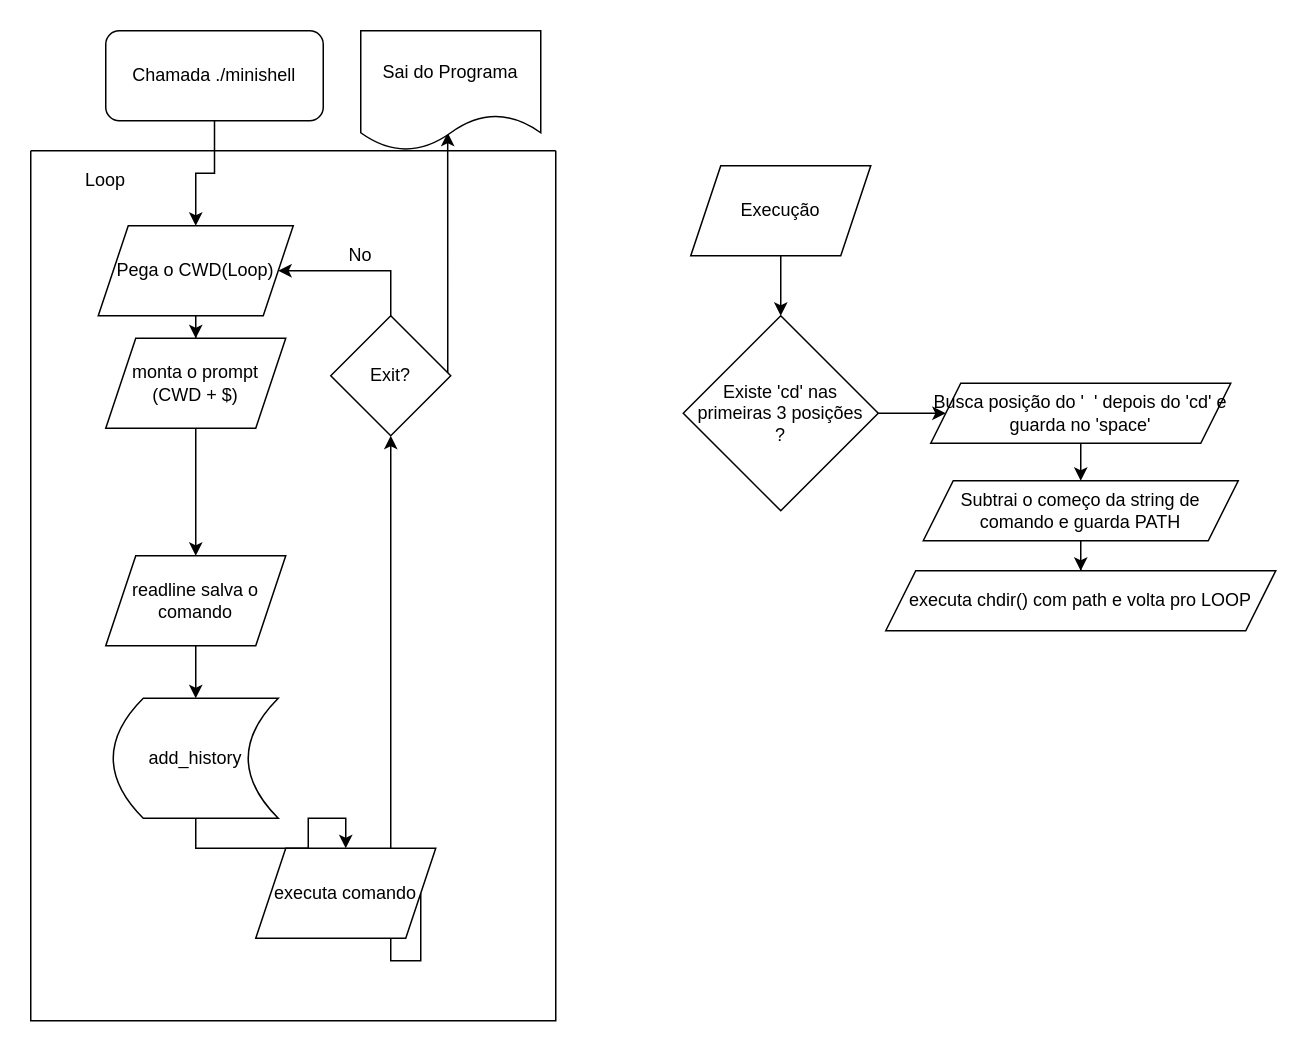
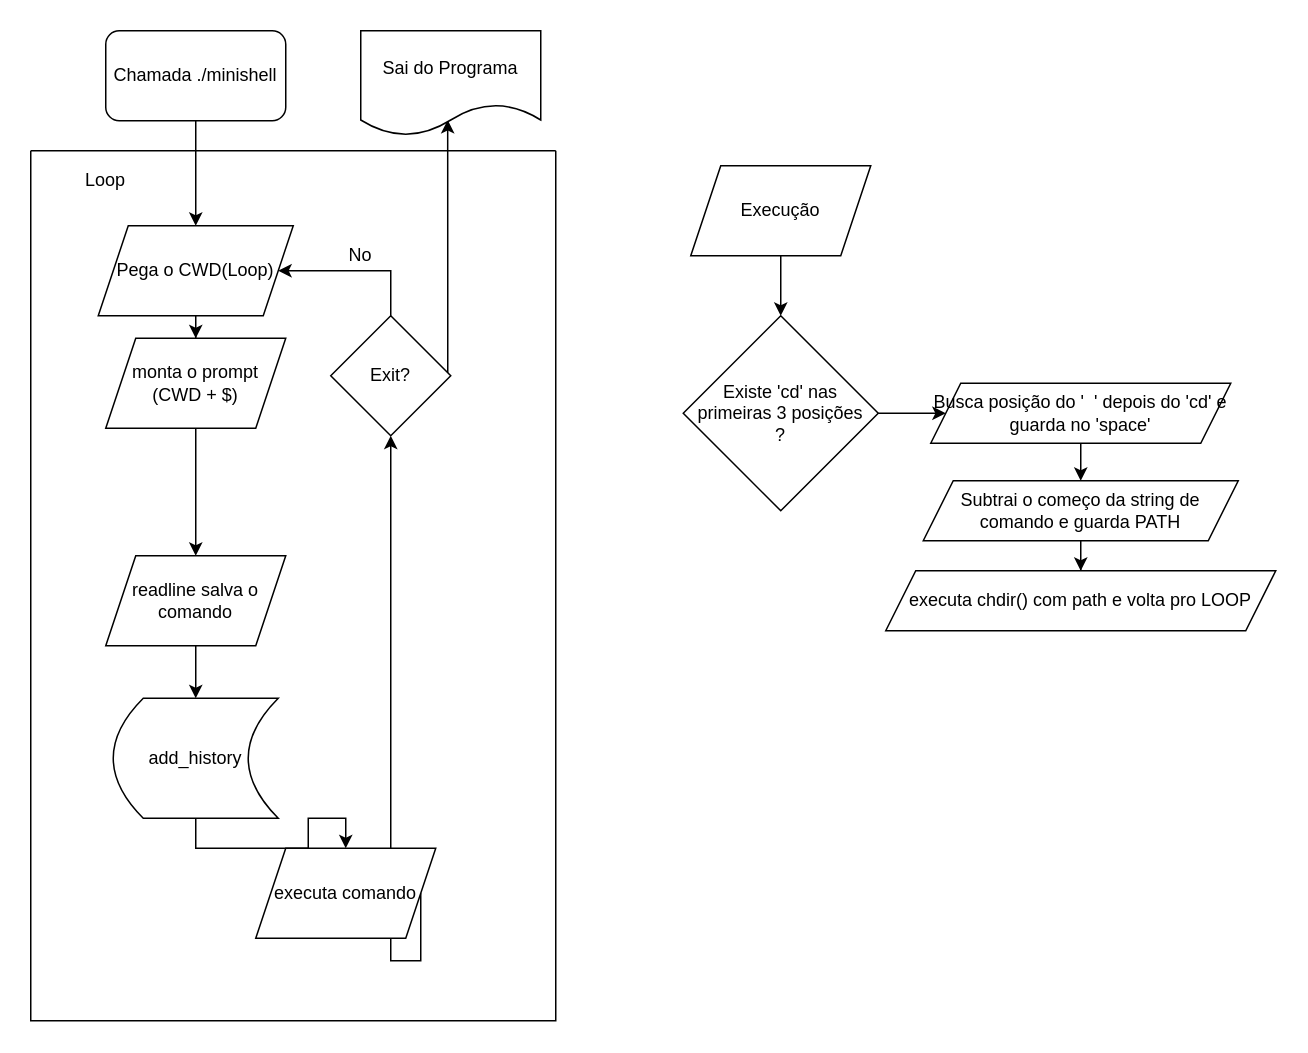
node "Chamada ./minishell": size 218x90 -> 180x90
node "Sai do Programa": size 180x120 -> 180x105
